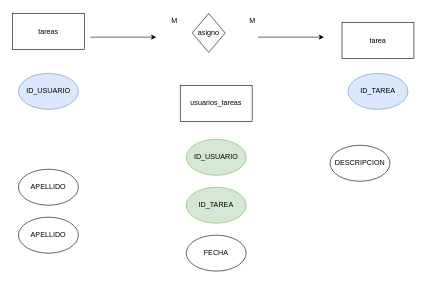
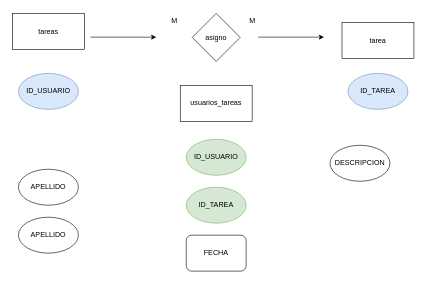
node "asigno": size 33x39 -> 48x48
node "FECHA": shape ellipse -> rounded rectangle
